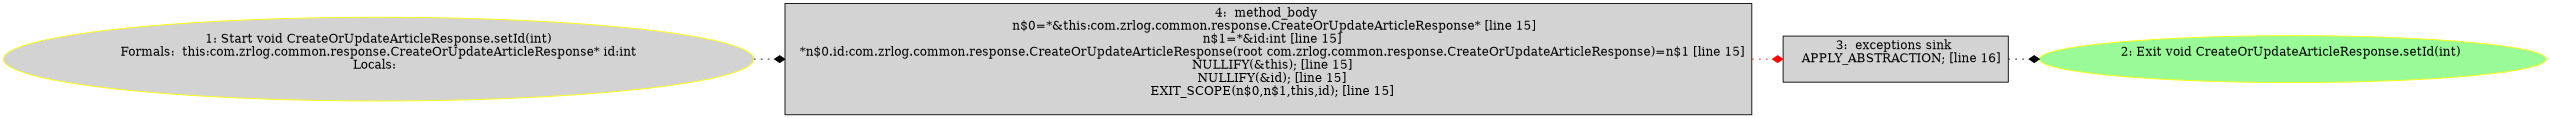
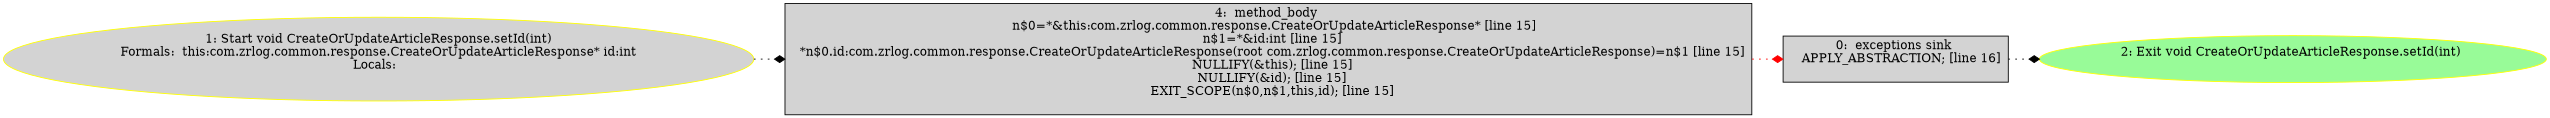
node "3:  exceptions sink APPLY_ABSTRACTION; [line 16]": label "3:  exceptions sink APPLY_ABSTRACTION; [line 16]" -> "0:  exceptions sink APPLY_ABSTRACTION; [line 16]"
